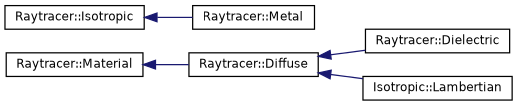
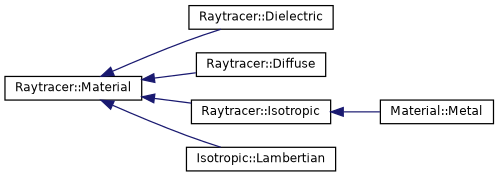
node "Raytracer::Metal": label "Raytracer::Metal" -> "Material::Metal"
edge "Raytracer::Dielectric" -> "Raytracer::Diffuse": now "Raytracer::Dielectric" -> "Raytracer::Material"
edge "Isotropic::Lambertian" -> "Raytracer::Diffuse": now "Isotropic::Lambertian" -> "Raytracer::Material"
edge "Raytracer::Isotropic" -> "Raytracer::Material": added
